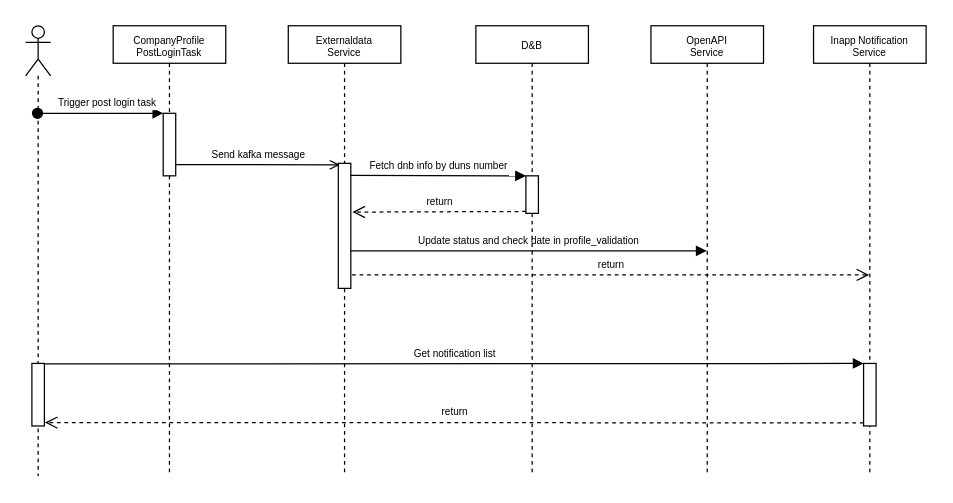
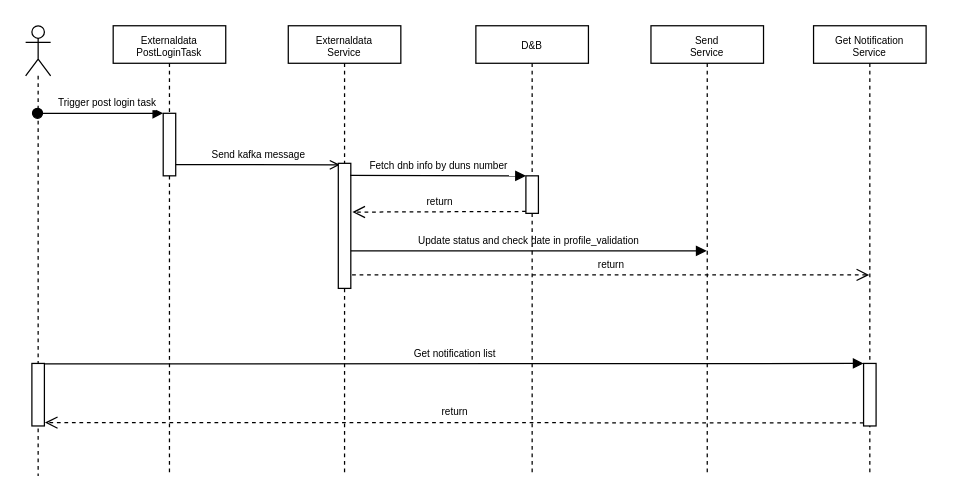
node "CompanyProfile PostLoginTask": label "CompanyProfile PostLoginTask" -> "Externaldata PostLoginTask"
node "OpenAPI Service": label "OpenAPI Service" -> "Send Service"
node "Inapp Notification Service": label "Inapp Notification Service" -> "Get Notification Service"
